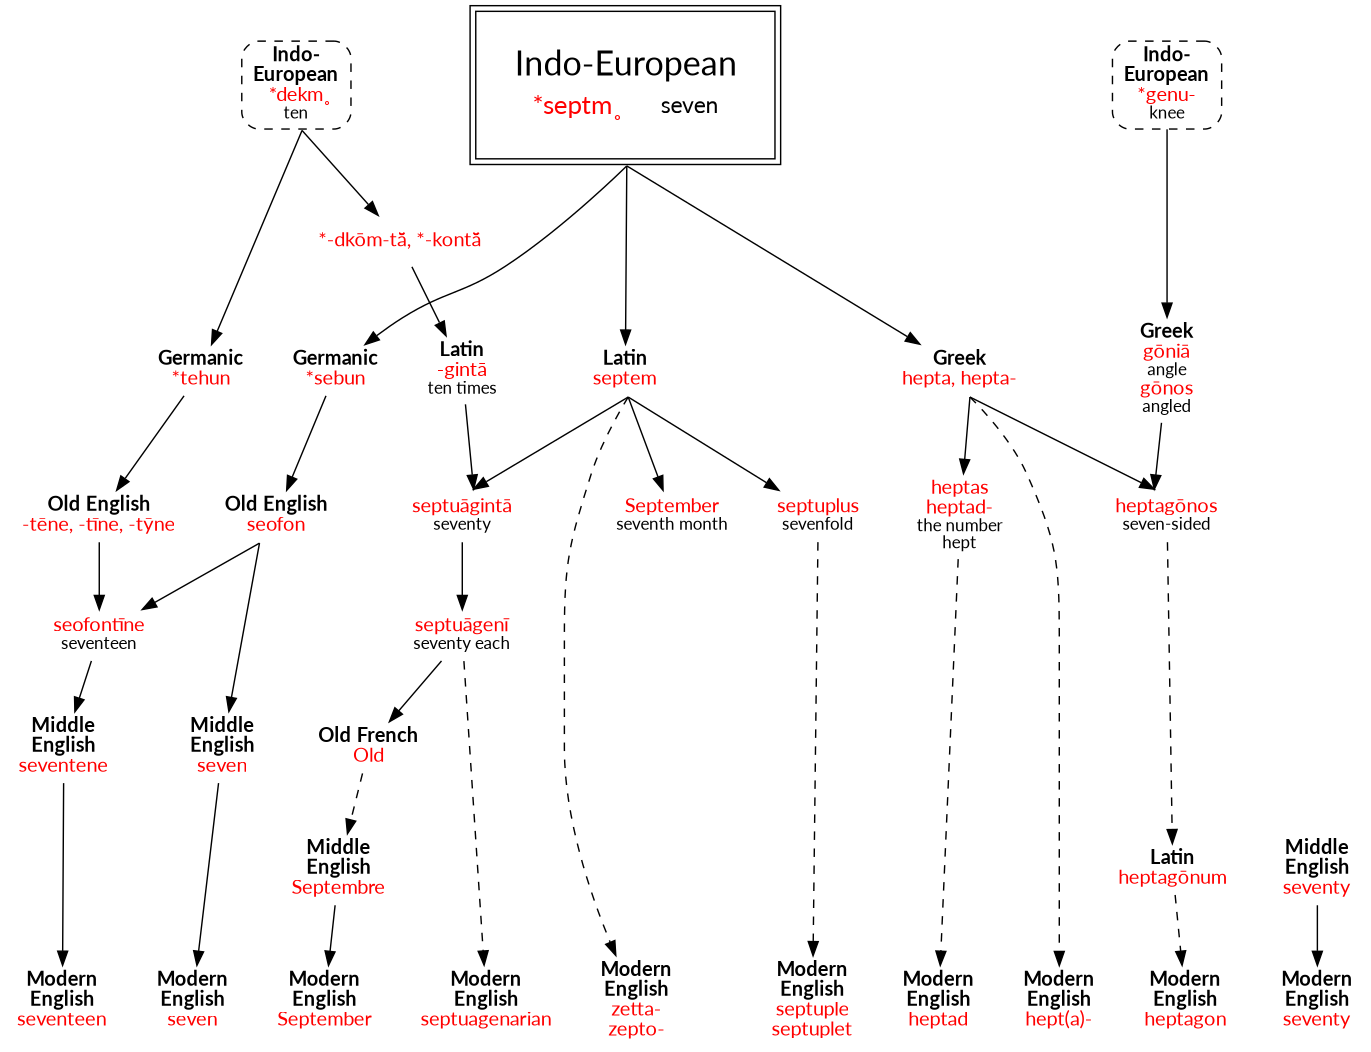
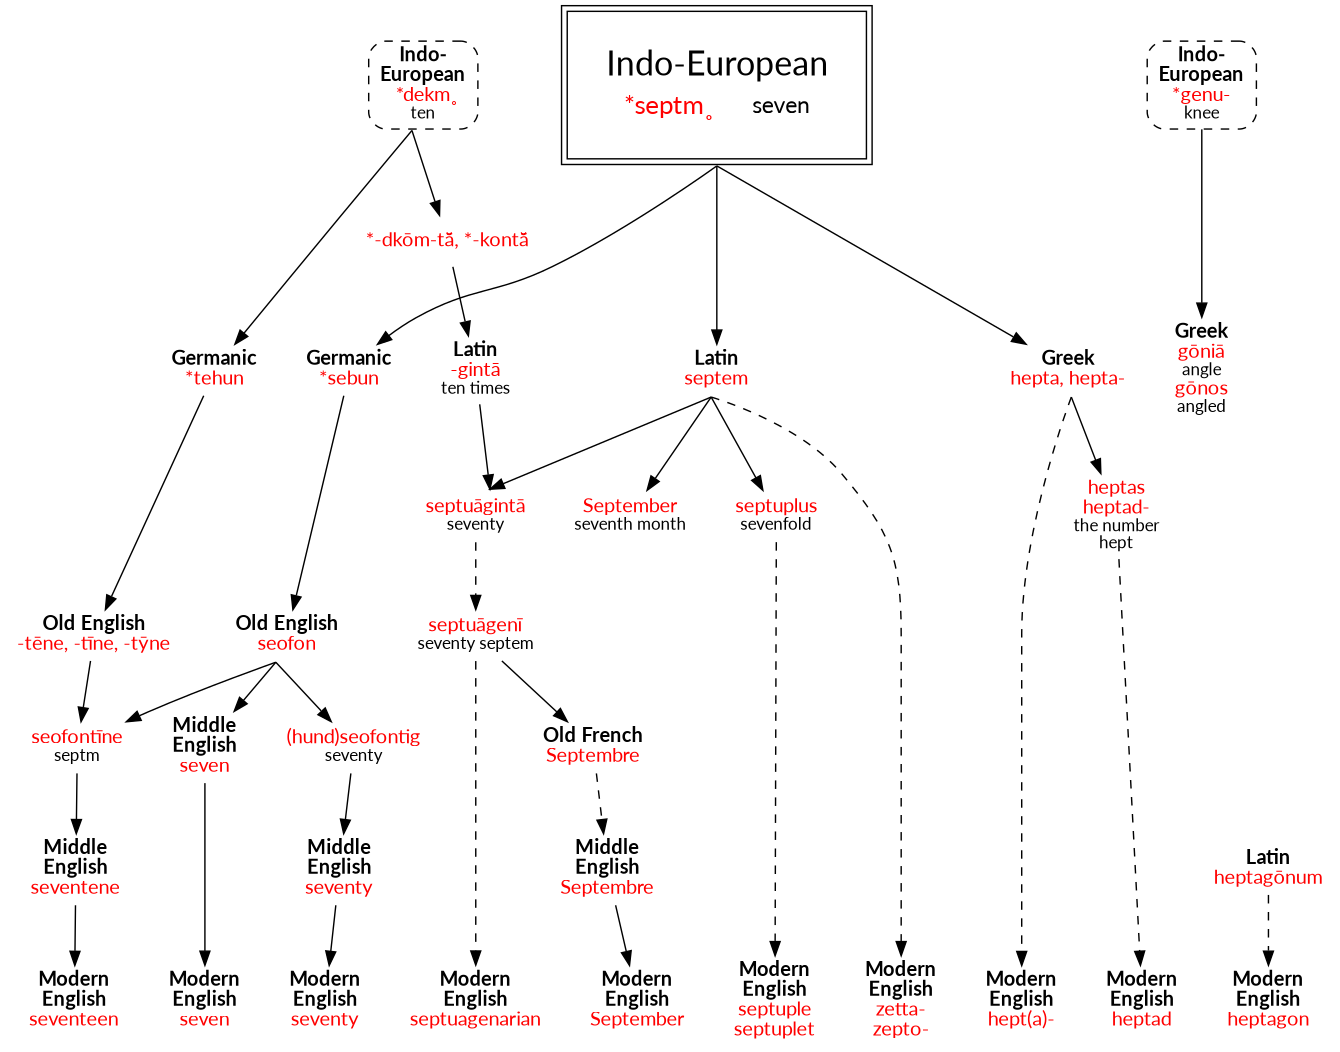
node "heptagōnos": removed
edge "septuāgintā" -> "septuāgenī": style solid -> dashed
node "seofontīne": text "seventeen" -> "septm"
node "septuāgenī": text "seventy each" -> "seventy septem"
node "(hund)seofontig": added
node "Old French": text "Old" -> "Septembre"
